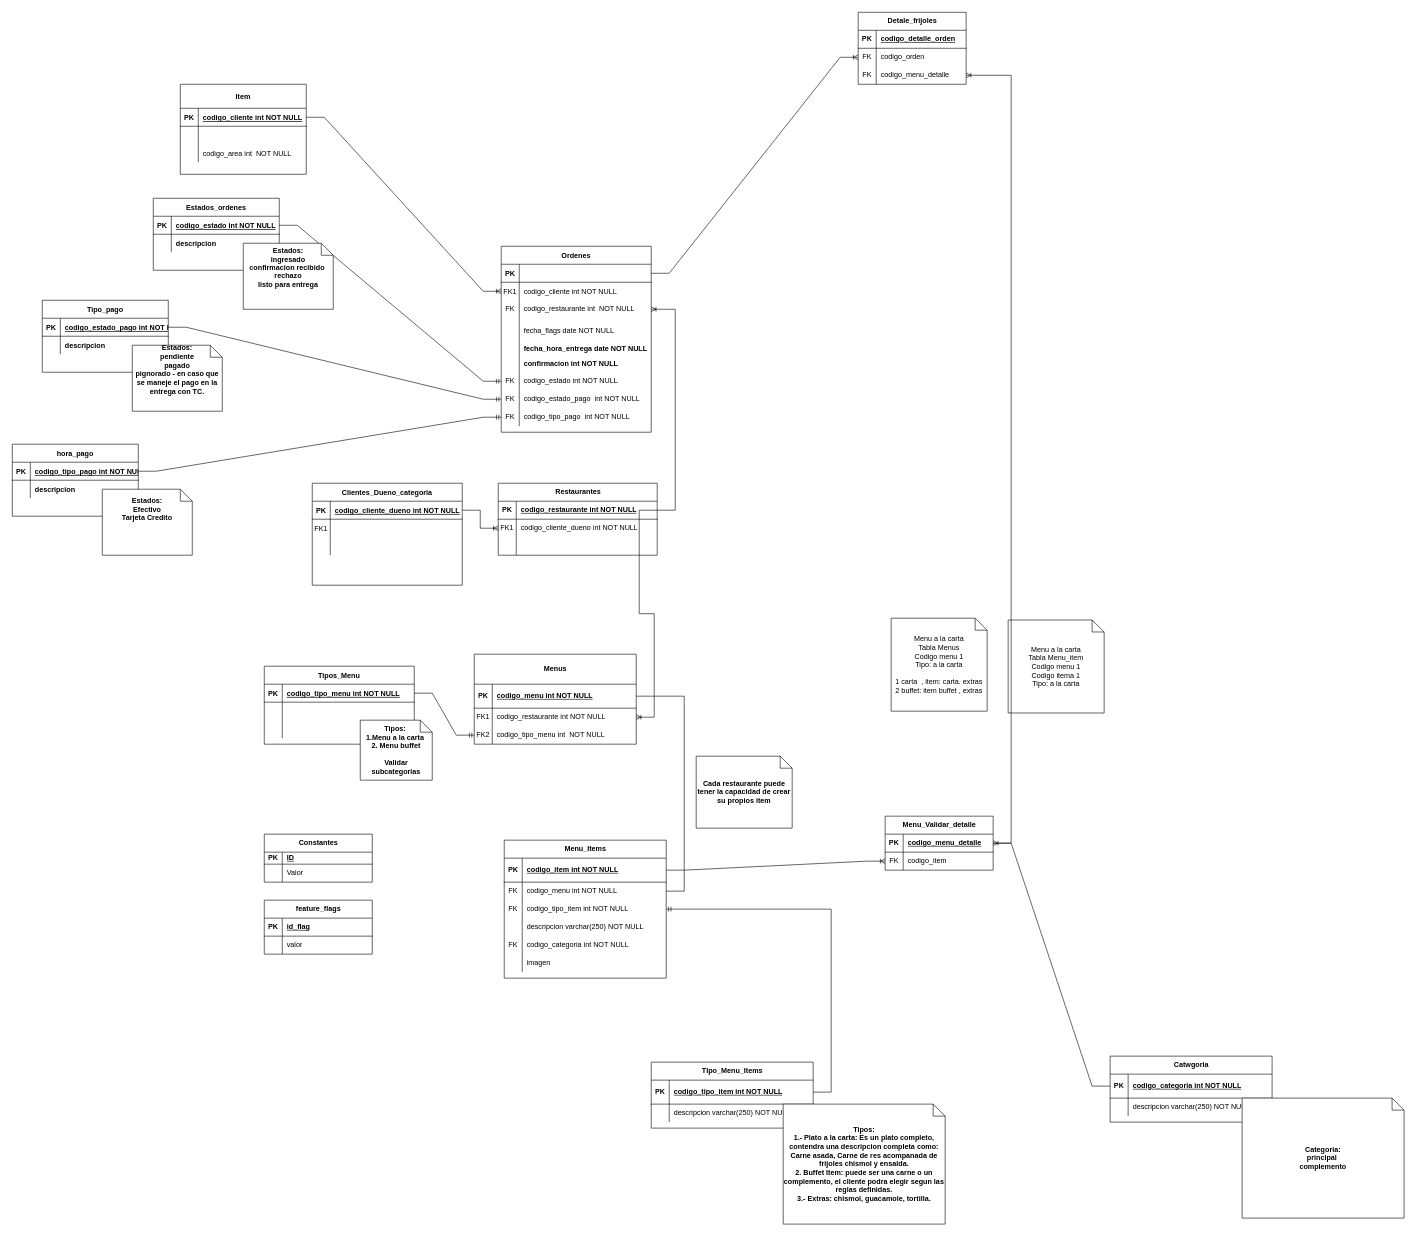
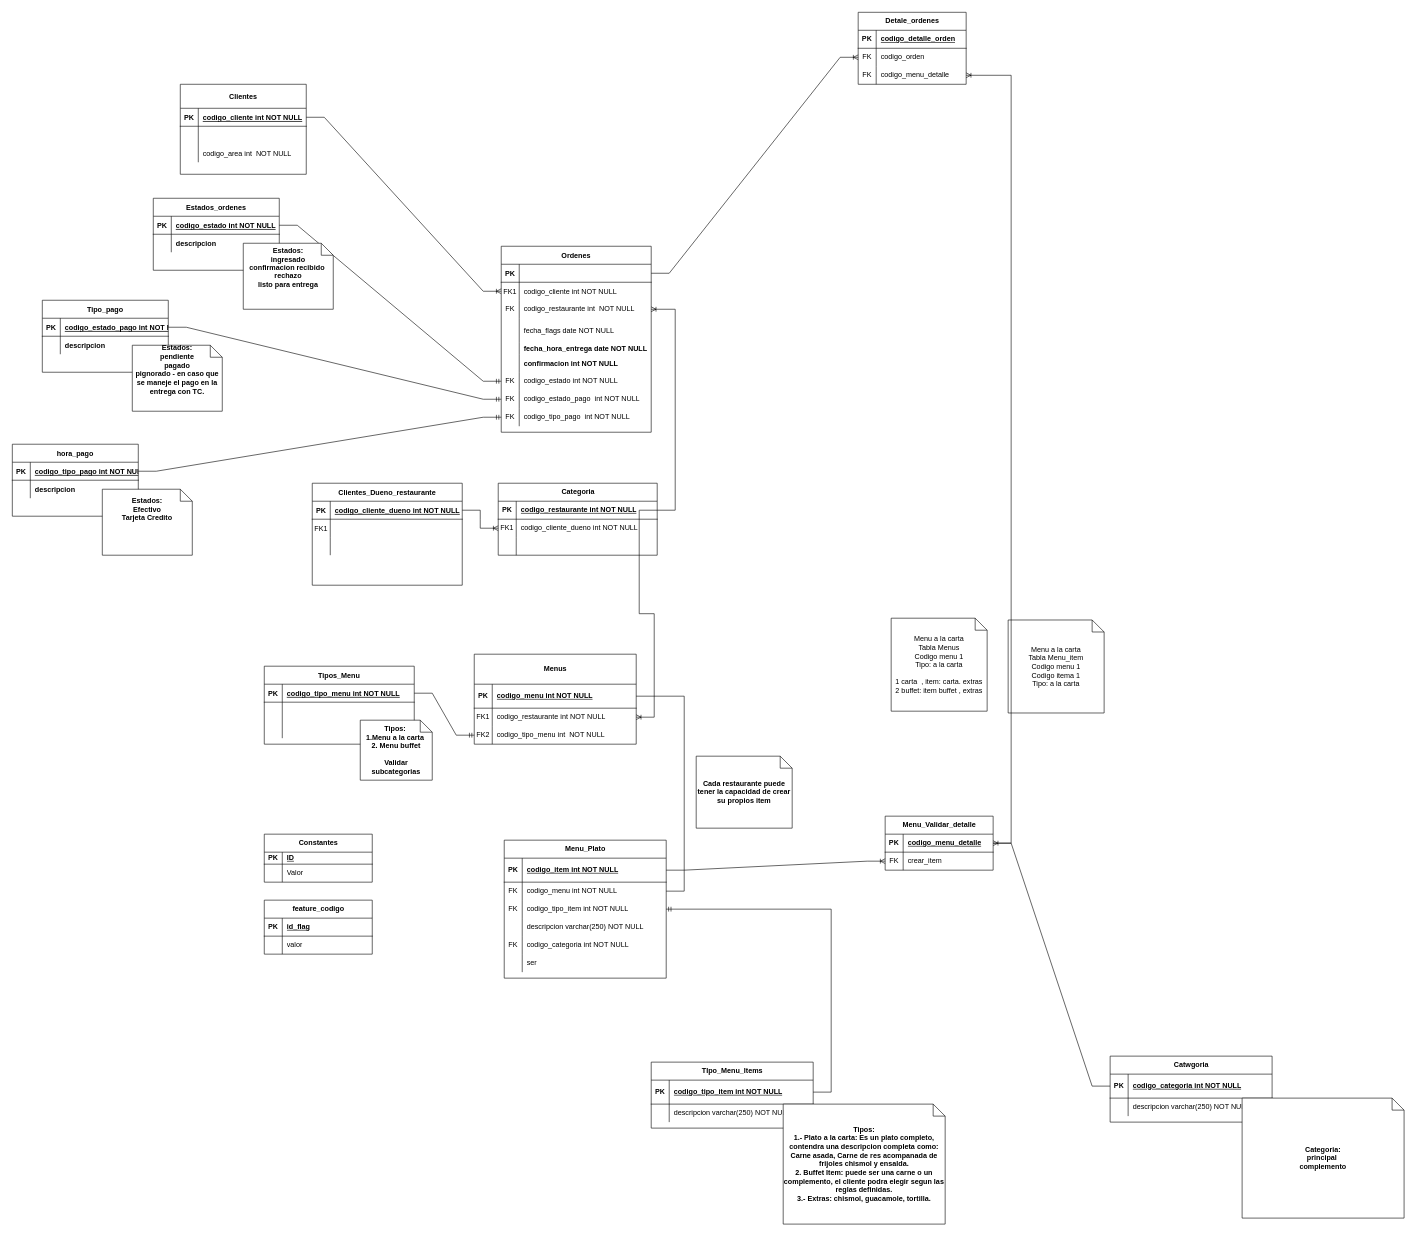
node "Detale_frijoles": label "Detale_frijoles" -> "Detale_ordenes"
node "Item": label "Item" -> "Clientes"
node "Restaurantes": label "Restaurantes" -> "Categoria"
node "Clientes_Dueno_categoria": label "Clientes_Dueno_categoria" -> "Clientes_Dueno_restaurante"
node "Menu_Items": label "Menu_Items" -> "Menu_Plato"
node "codigo_item": label "codigo_item" -> "crear_item"
node "feature_flags": label "feature_flags" -> "feature_codigo"
node "imagen": label "imagen" -> "ser"
